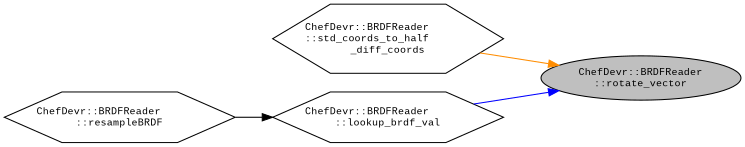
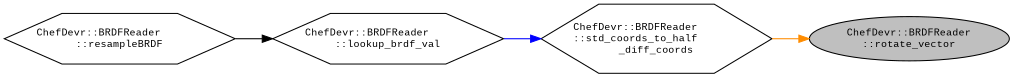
edge "ChefDevr::BRDFReader ::lookup_brdf_val" -> "ChefDevr::BRDFReader ::rotate_vector": now "ChefDevr::BRDFReader ::lookup_brdf_val" -> "ChefDevr::BRDFReader ::std_coords_to_half _diff_coords"
